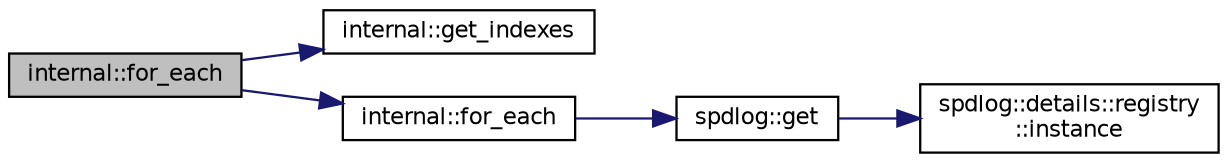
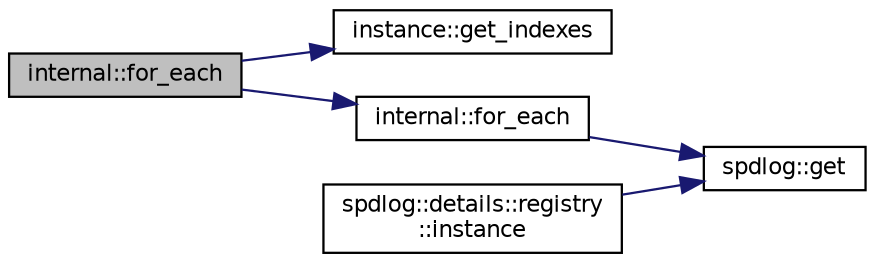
node "internal::get_indexes": label "internal::get_indexes" -> "instance::get_indexes"
edge "spdlog::get" -> "spdlog::details::registry ::instance": reversed
